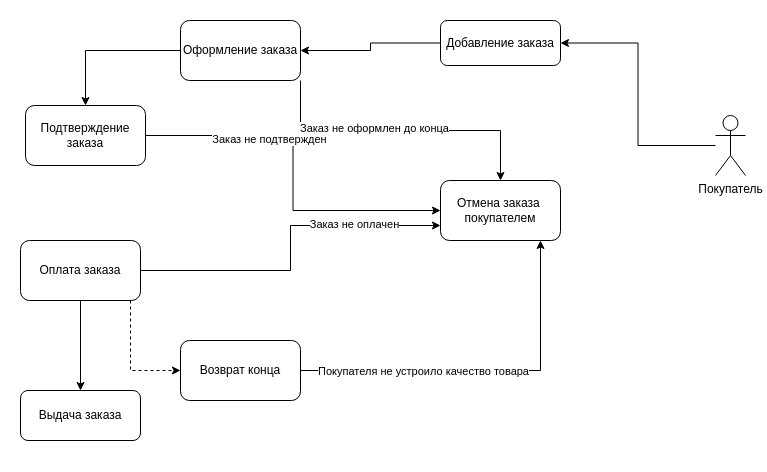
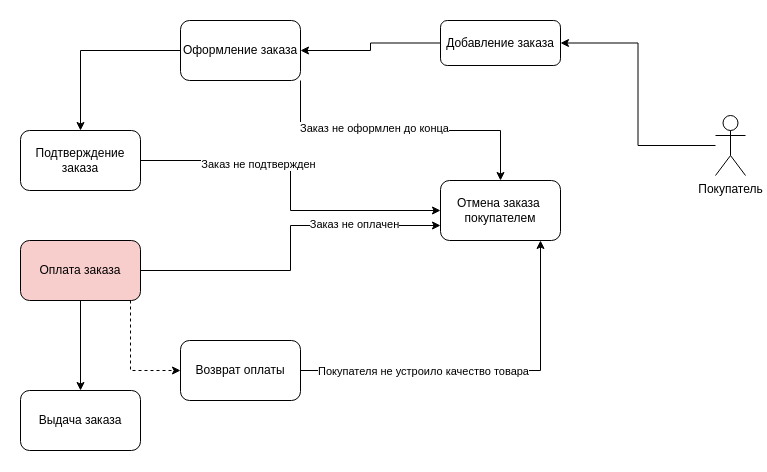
node "Подтверждение заказа": moved (86, 136) -> (81, 161)
node "Оплата заказа": fillcolor #ffffff -> #f8cecc
node "Возврат конца": label "Возврат конца" -> "Возврат оплаты"
node "Выдача заказа": size 120x50 -> 120x60
